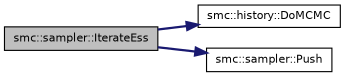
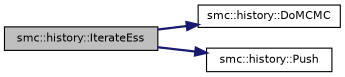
node "smc::sampler::IterateEss": label "smc::sampler::IterateEss" -> "smc::history::IterateEss"
node "smc::sampler::Push": label "smc::sampler::Push" -> "smc::history::Push"
